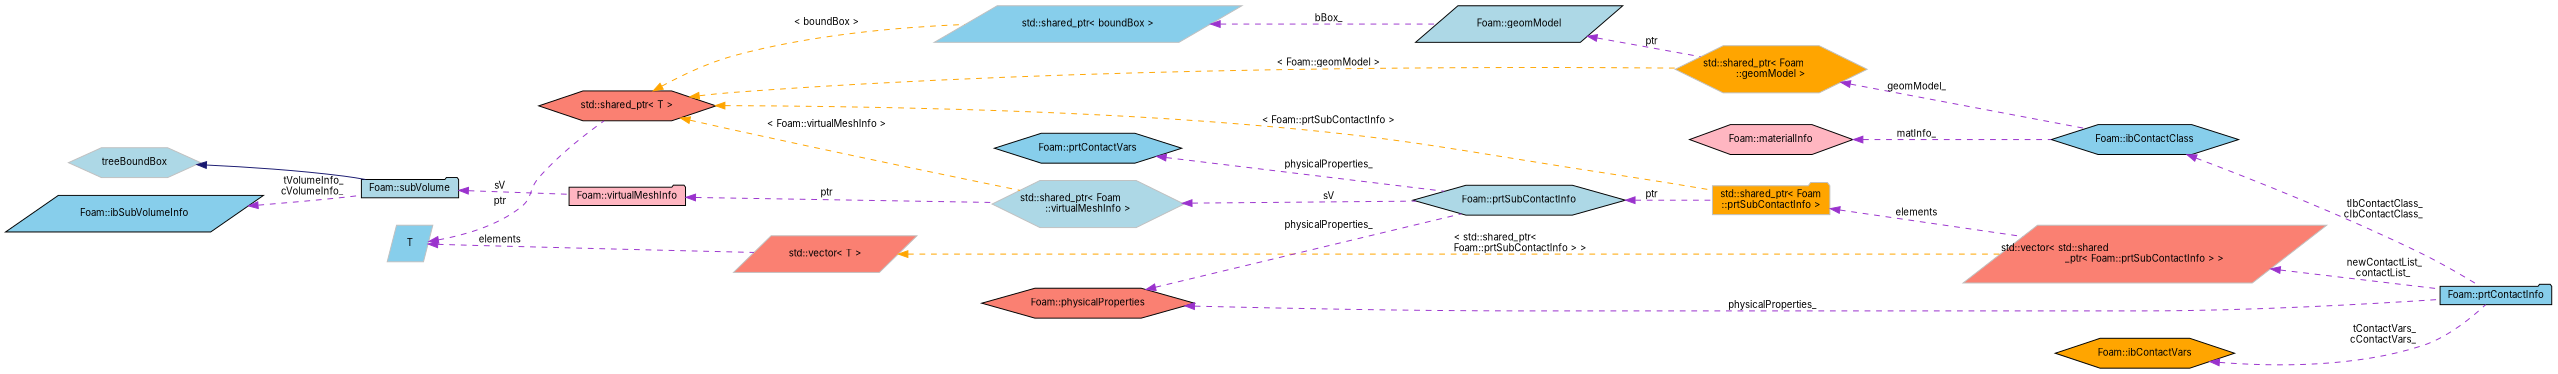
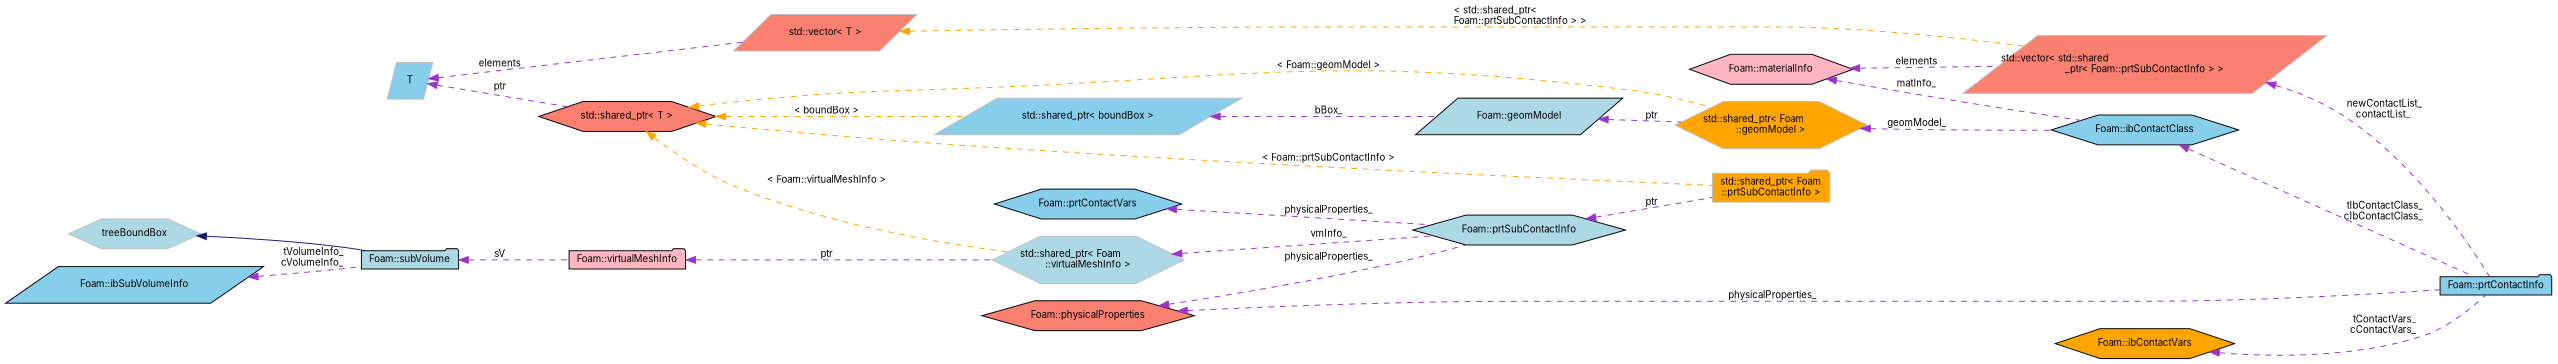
edge "Foam::prtSubContactInfo" -> "std::shared_ptr< Foam ::virtualMeshInfo >": label " sV" -> " vmInfo_"
edge "std::vector< std::shared _ptr< Foam::prtSubContactInfo > >" -> "std::shared_ptr< Foam ::prtSubContactInfo >": now "std::vector< std::shared _ptr< Foam::prtSubContactInfo > >" -> "Foam::materialInfo"
